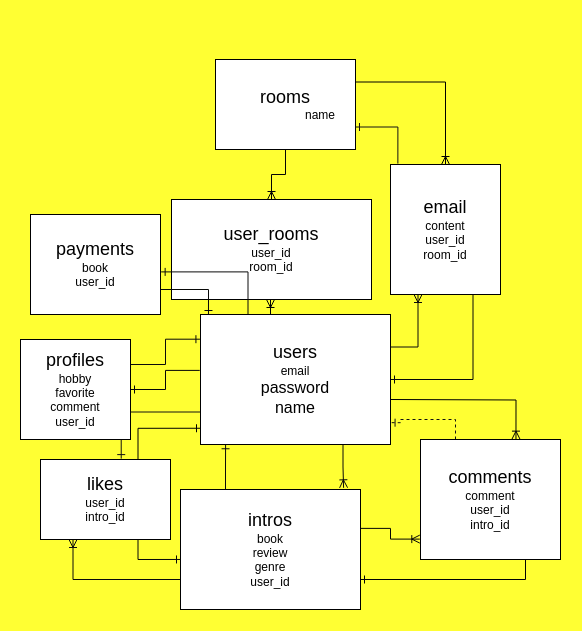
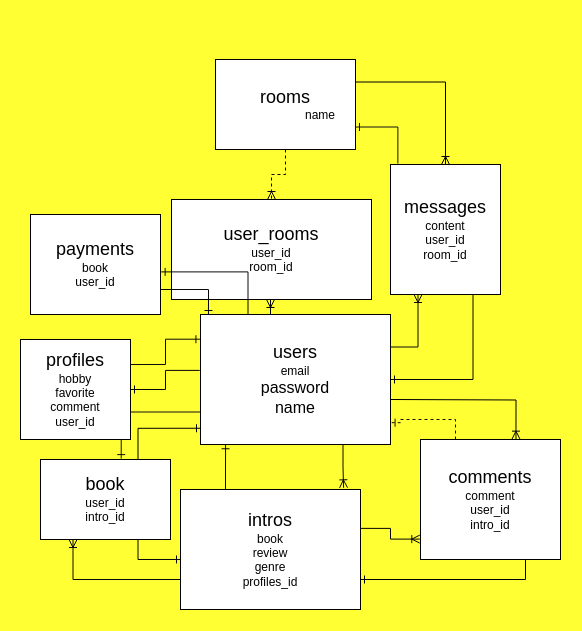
edge "rooms name" -> "user_rooms user_id room_id": style solid -> dashed
node "email content user_id room_id": label "email content user_id room_id" -> "messages content user_id room_id"
node "likes user_id intro_id": label "likes user_id intro_id" -> "book user_id intro_id"
node "intros book review genre user_id": label "intros book review genre user_id" -> "intros book review genre profiles_id"
